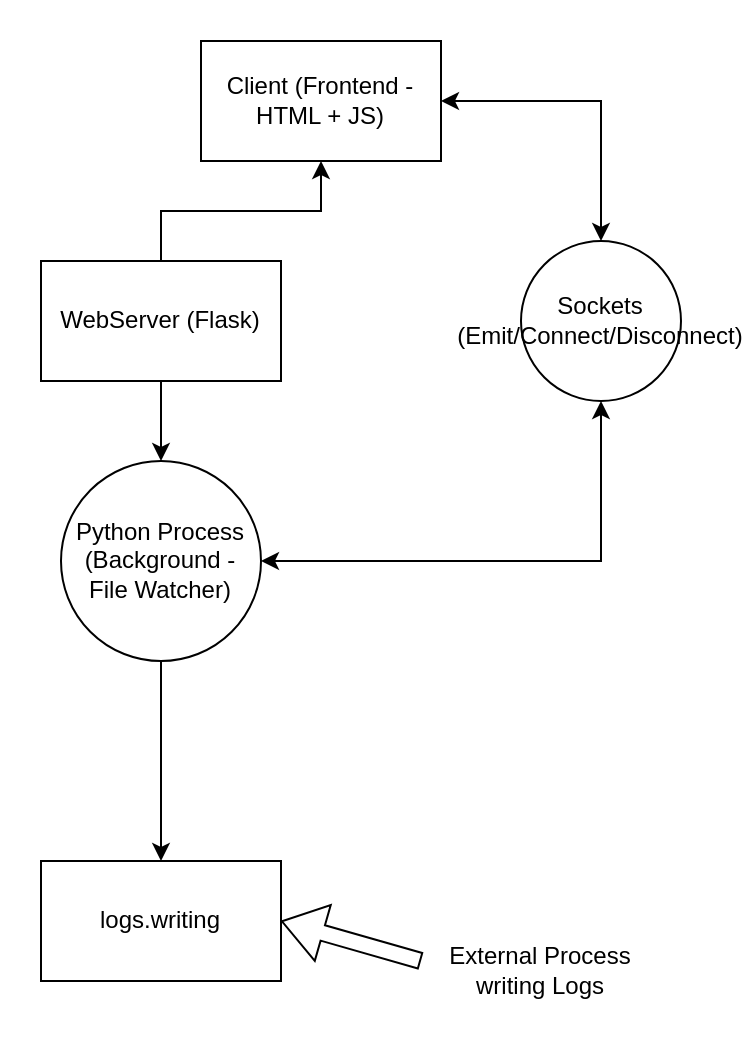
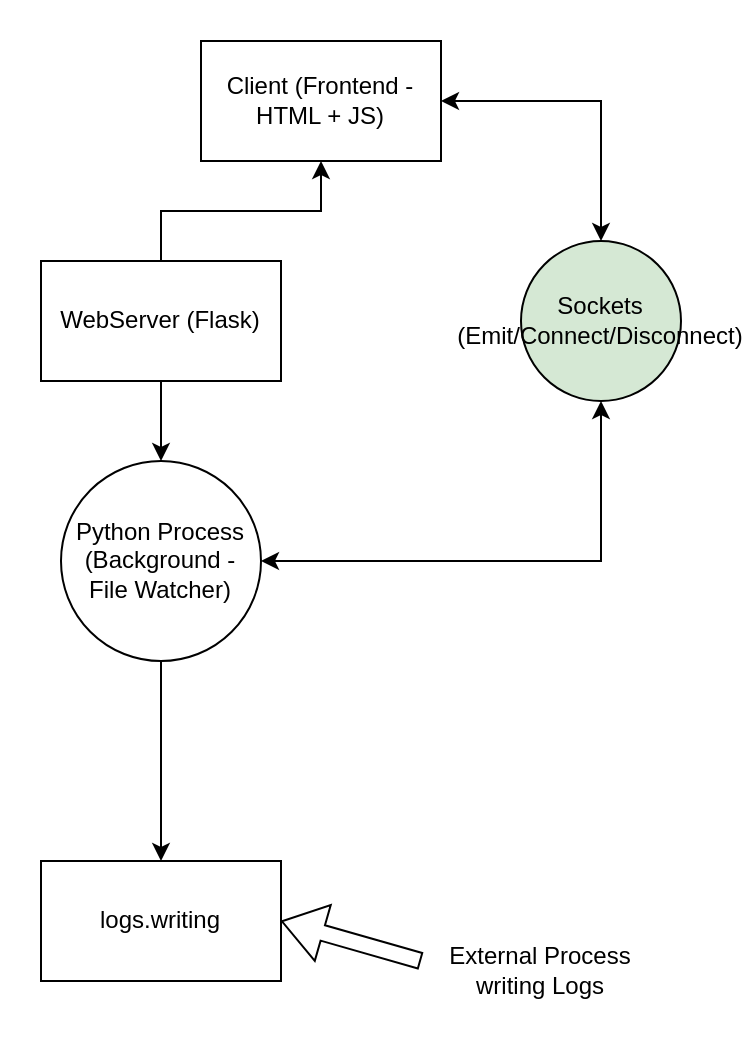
node "Sockets (Emit/Connect/Disconnect)": fillcolor #ffffff -> #d5e8d4
